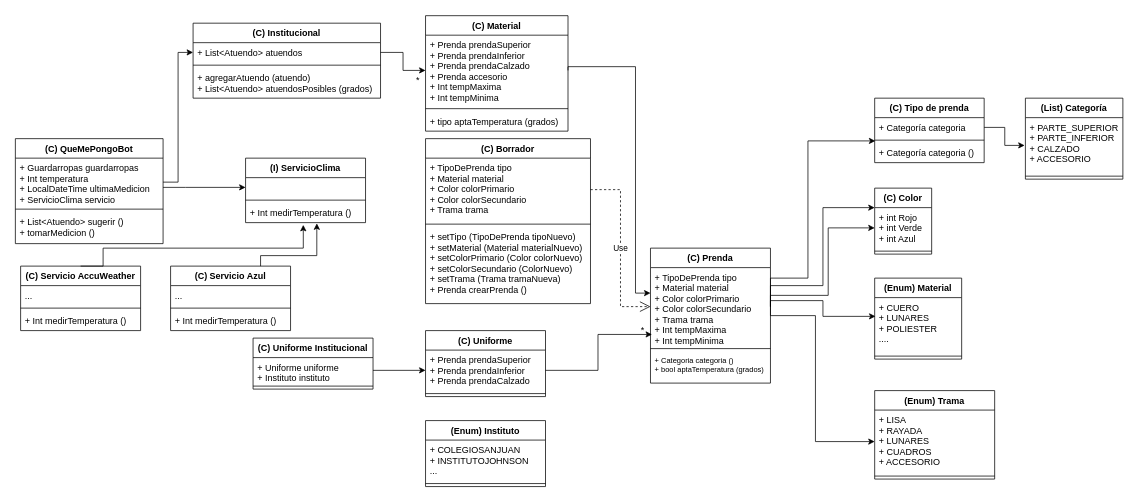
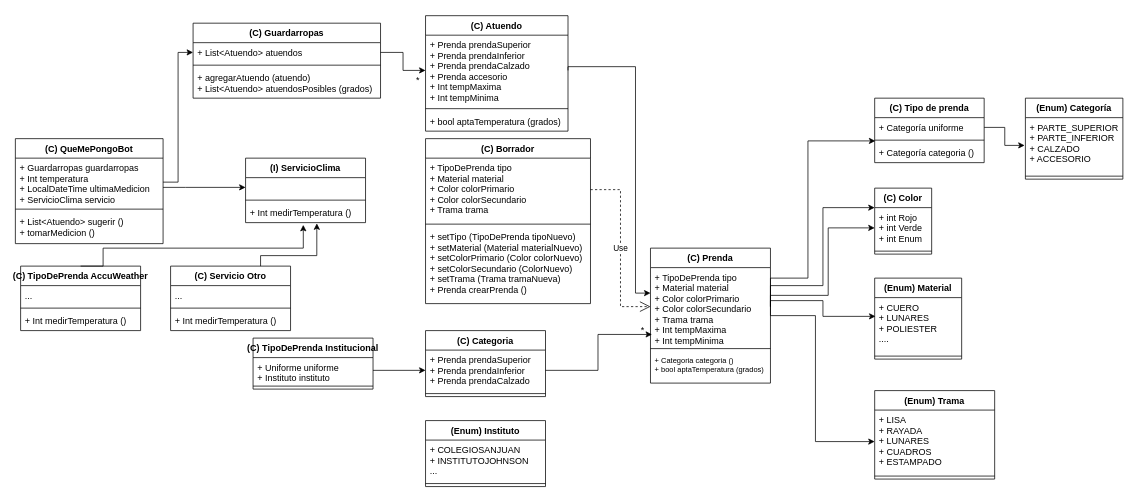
node "(C) Material": label "(C) Material" -> "(C) Atuendo"
node "(C) Institucional": label "(C) Institucional" -> "(C) Guardarropas"
node "(List) Categoría": label "(List) Categoría" -> "(Enum) Categoría"
node "+ tipo aptaTemperatura (grados)": label "+ tipo aptaTemperatura (grados)" -> "+ bool aptaTemperatura (grados)"
node "+ Categoría categoria": label "+ Categoría categoria" -> "+ Categoría uniforme"
node "+ int Rojo + int Verde + int Azul": label "+ int Rojo + int Verde + int Azul" -> "+ int Rojo + int Verde + int Enum"
node "(C) Servicio AccuWeather": label "(C) Servicio AccuWeather" -> "(C) TipoDePrenda AccuWeather"
node "(C) Servicio Azul": label "(C) Servicio Azul" -> "(C) Servicio Otro"
node "(C) Uniforme": label "(C) Uniforme" -> "(C) Categoria"
node "(C) Uniforme Institucional": label "(C) Uniforme Institucional" -> "(C) TipoDePrenda Institucional"
node "+ LISA + RAYADA + LUNARES + CUADROS + ACCESORIO": label "+ LISA + RAYADA + LUNARES + CUADROS + ACCESORIO" -> "+ LISA + RAYADA + LUNARES + CUADROS + ESTAMPADO"
